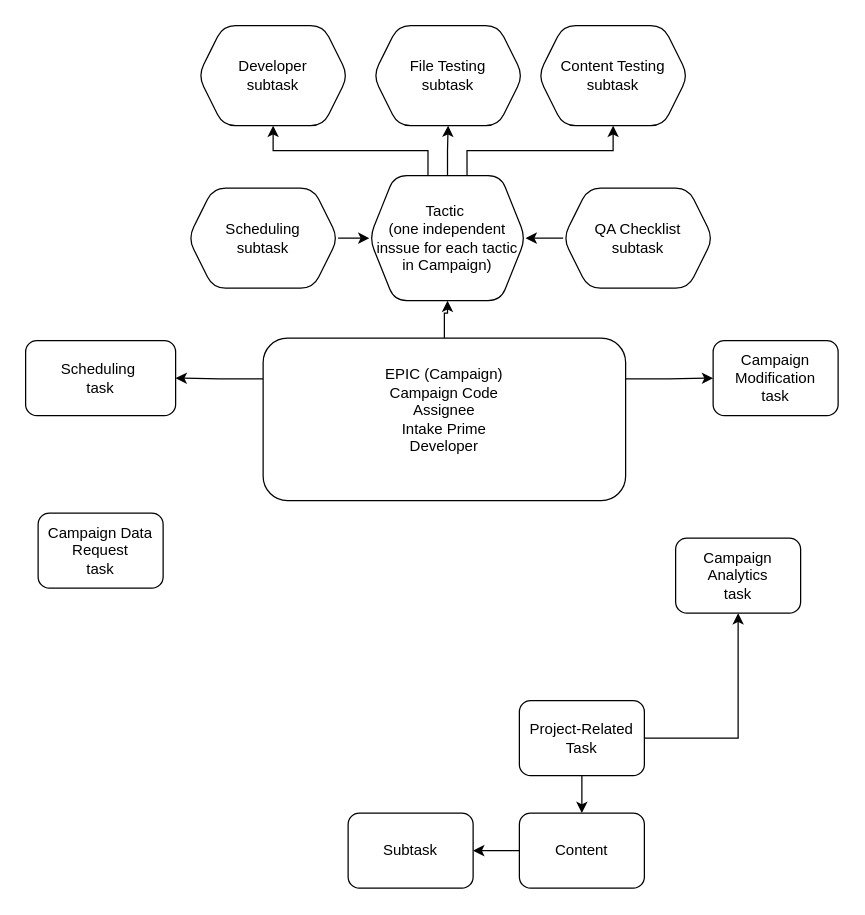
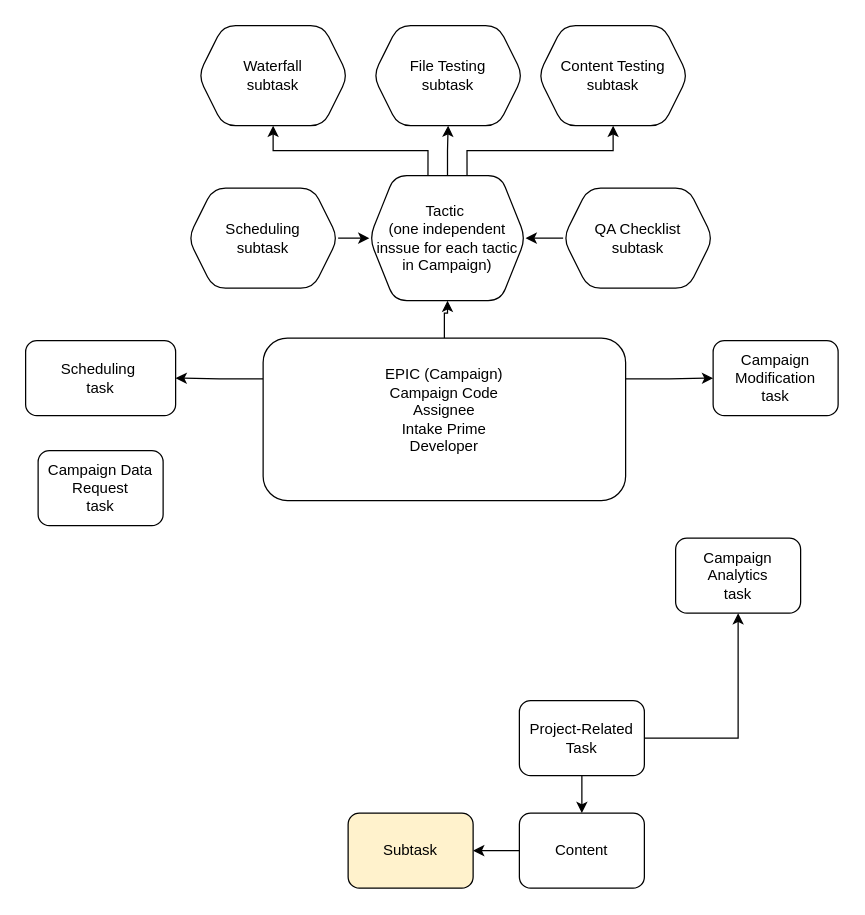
node "Developer subtask": label "Developer subtask" -> "Waterfall subtask"
node "Campaign Data Request task": moved (101, 551) -> (101, 488)
node "Subtask": fillcolor #ffffff -> #fff2cc
